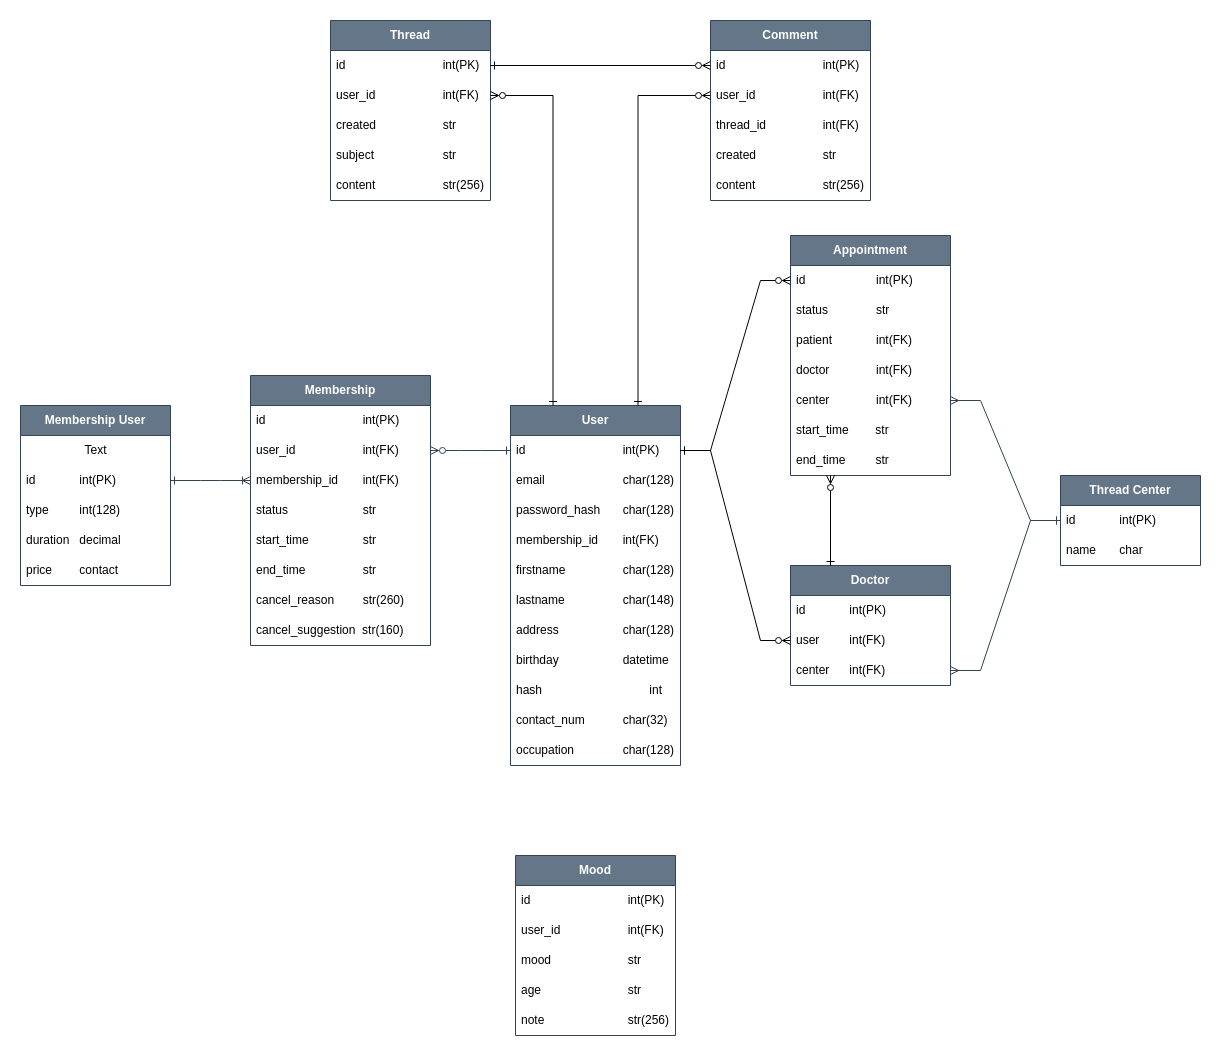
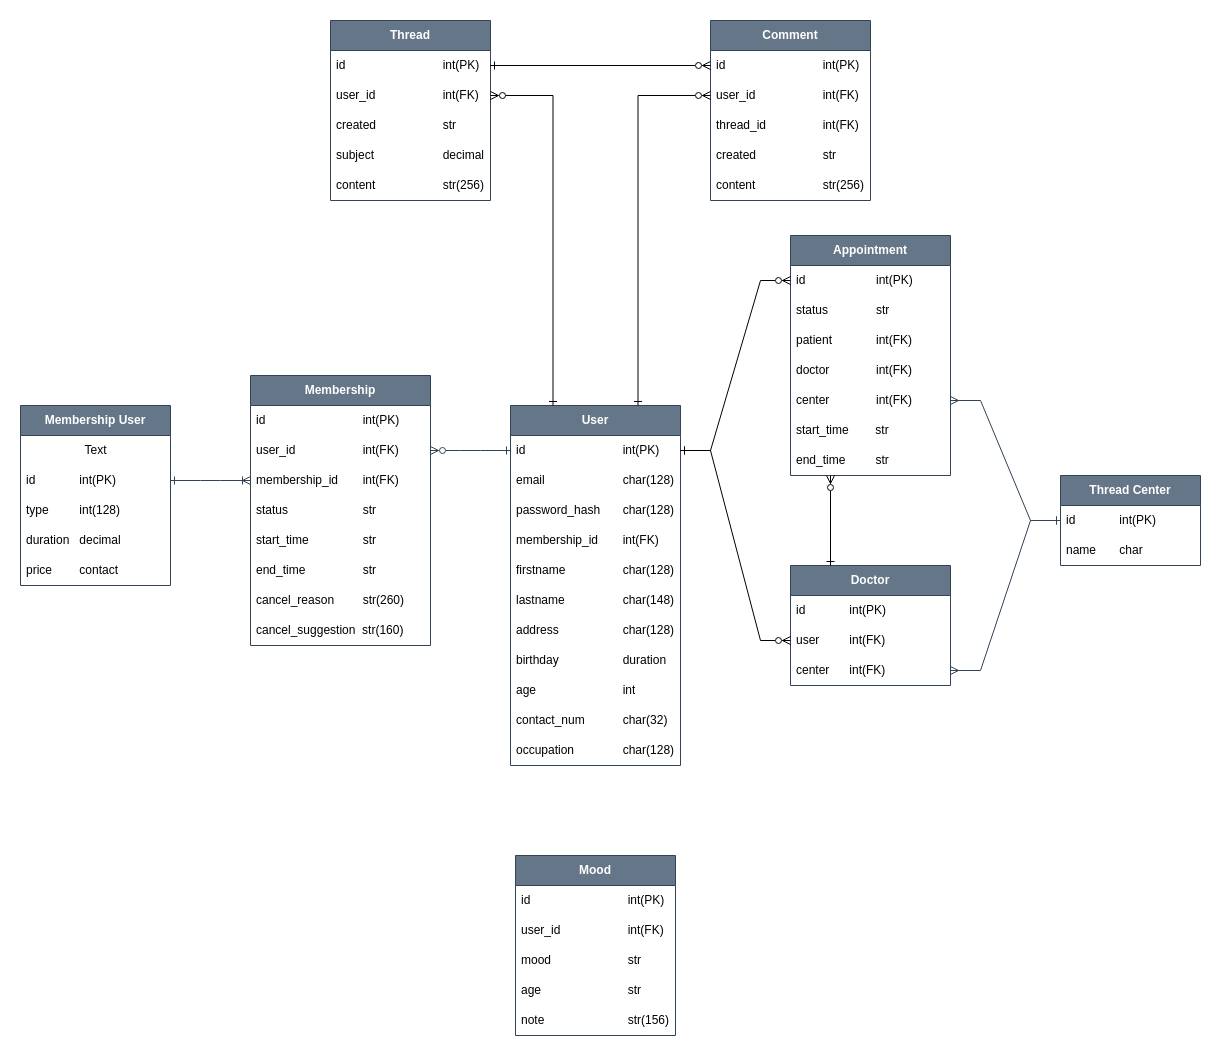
node "subject str": label "subject str" -> "subject decimal"
node "birthday datetime": label "birthday datetime" -> "birthday duration"
node "hash int": label "hash int" -> "age int"
node "note str(256)": label "note str(256)" -> "note str(156)"
